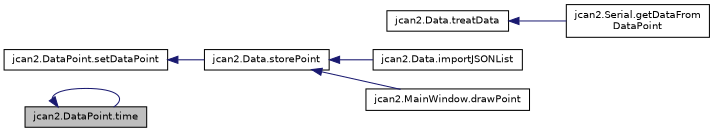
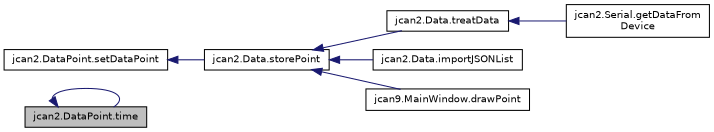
node "jcan2.Serial.getDataFrom DataPoint": label "jcan2.Serial.getDataFrom DataPoint" -> "jcan2.Serial.getDataFrom Device"
edge "jcan2.Data.treatData" -> "jcan2.Data.storePoint": added
node "jcan2.MainWindow.drawPoint": label "jcan2.MainWindow.drawPoint" -> "jcan9.MainWindow.drawPoint"
